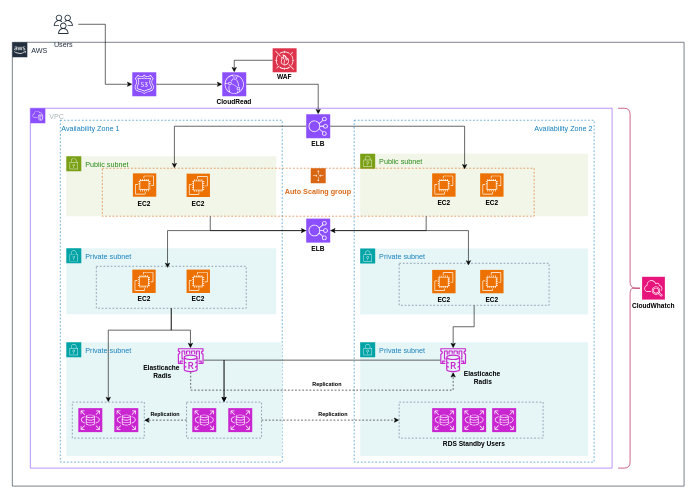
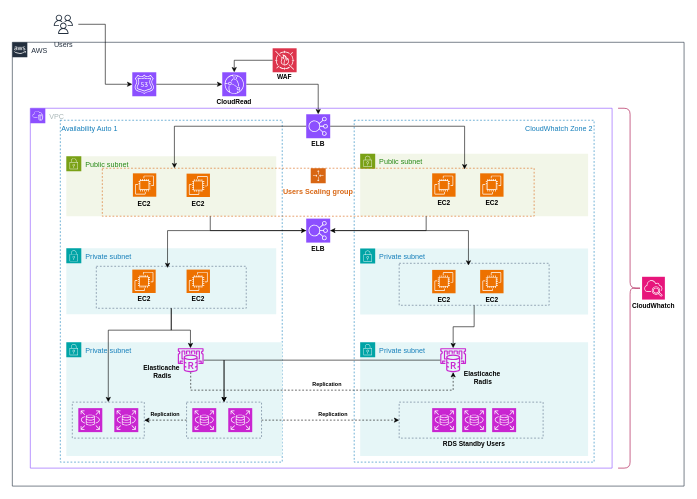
node "Availability Zone 1": label "Availability Zone 1" -> "Availability Auto 1"
node "Availability Zone 2": label "Availability Zone 2" -> "CloudWhatch Zone 2"
node "Auto Scaling group": label "Auto Scaling group" -> "Users Scaling group"
